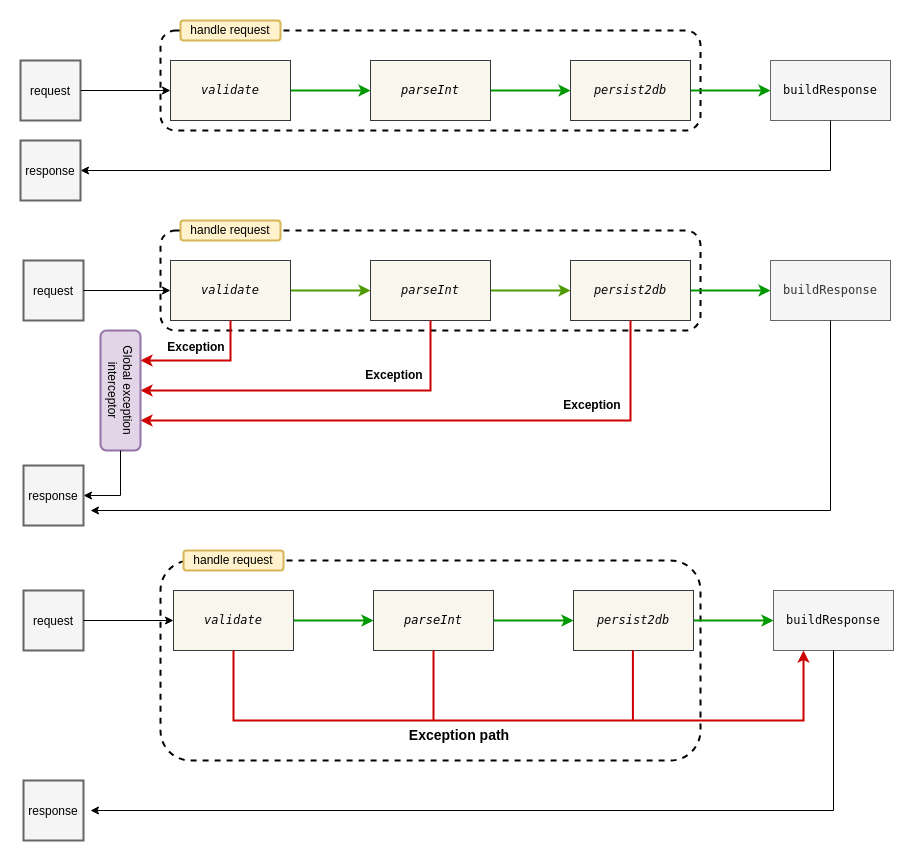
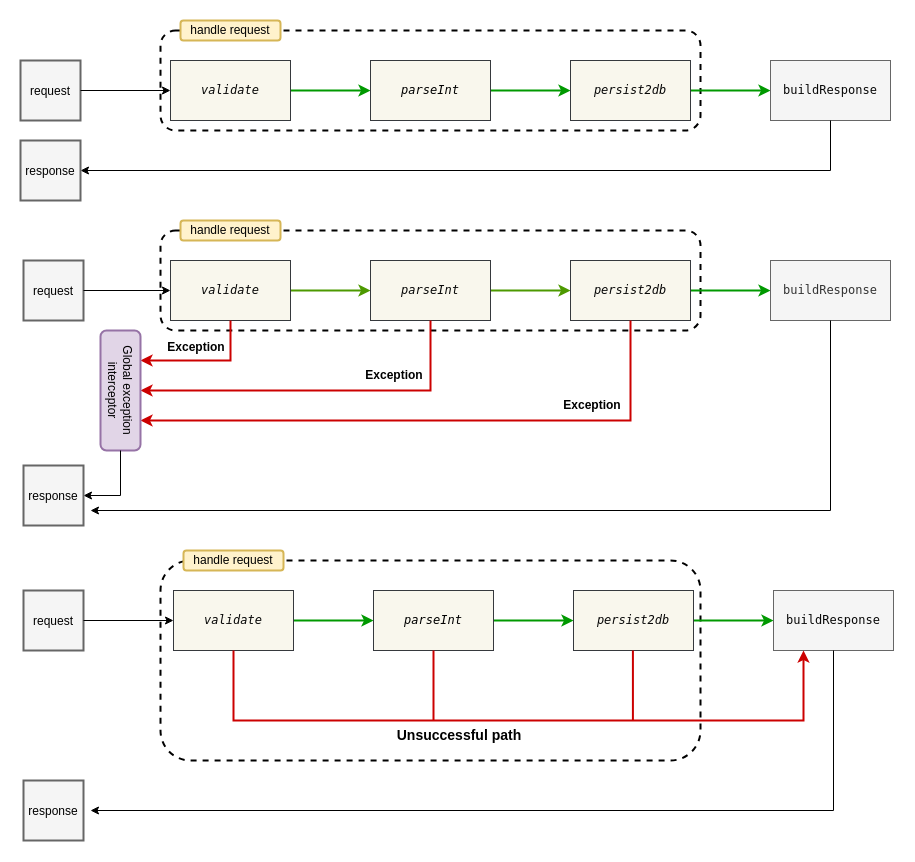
node "Exception path": label "Exception path" -> "Unsuccessful path"
